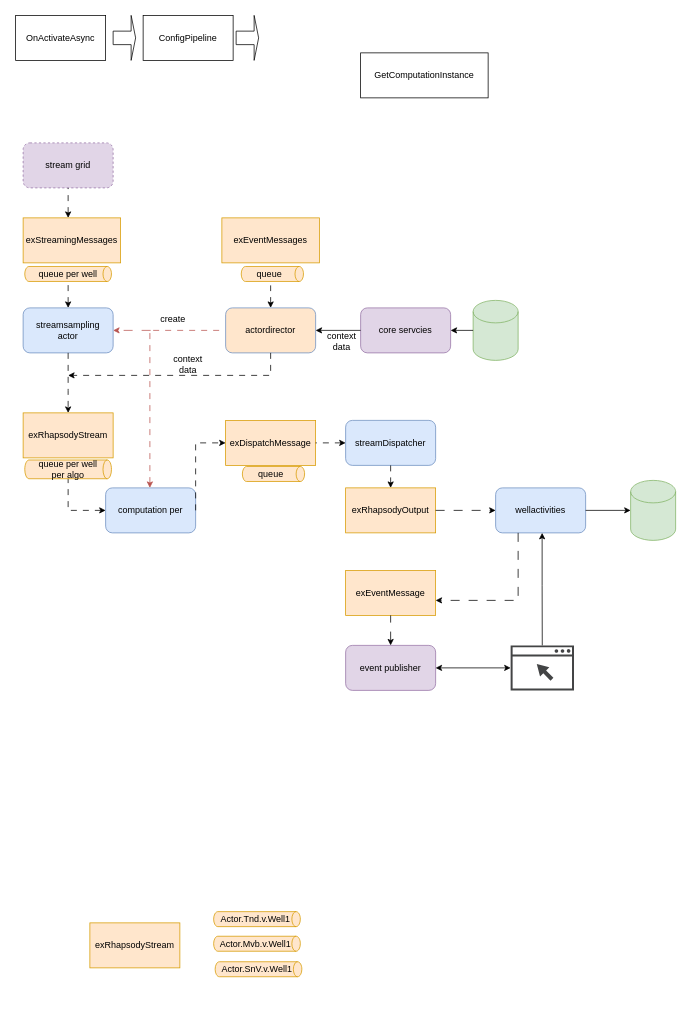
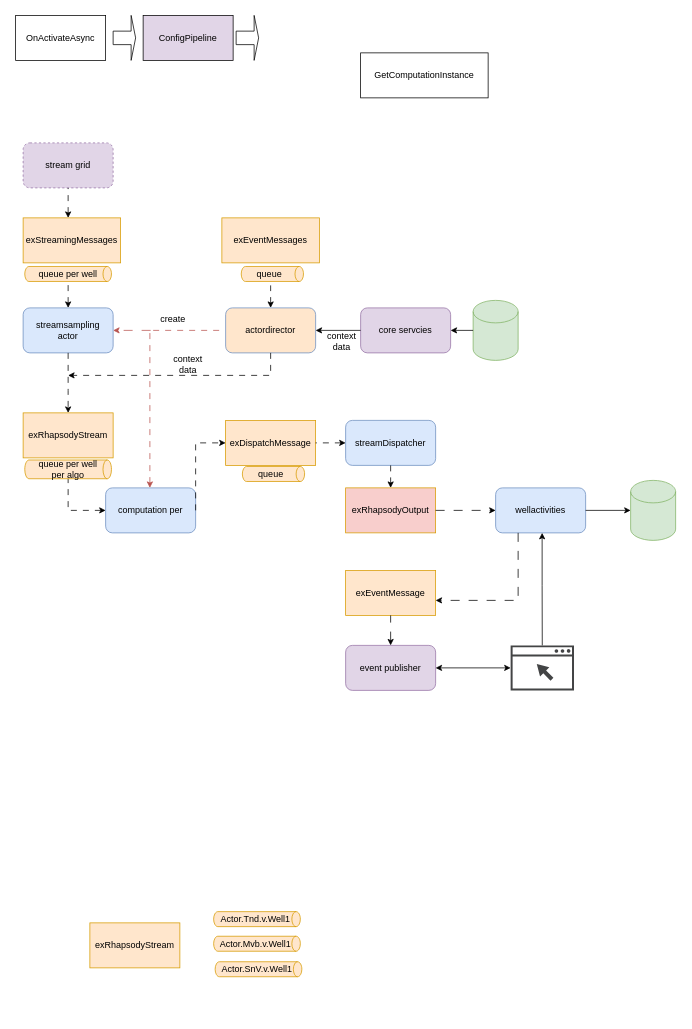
node "ConfigPipeline": fillcolor #ffffff -> #e1d5e7
node "exRhapsodyOutput": fillcolor #ffe6cc -> #f8cecc
